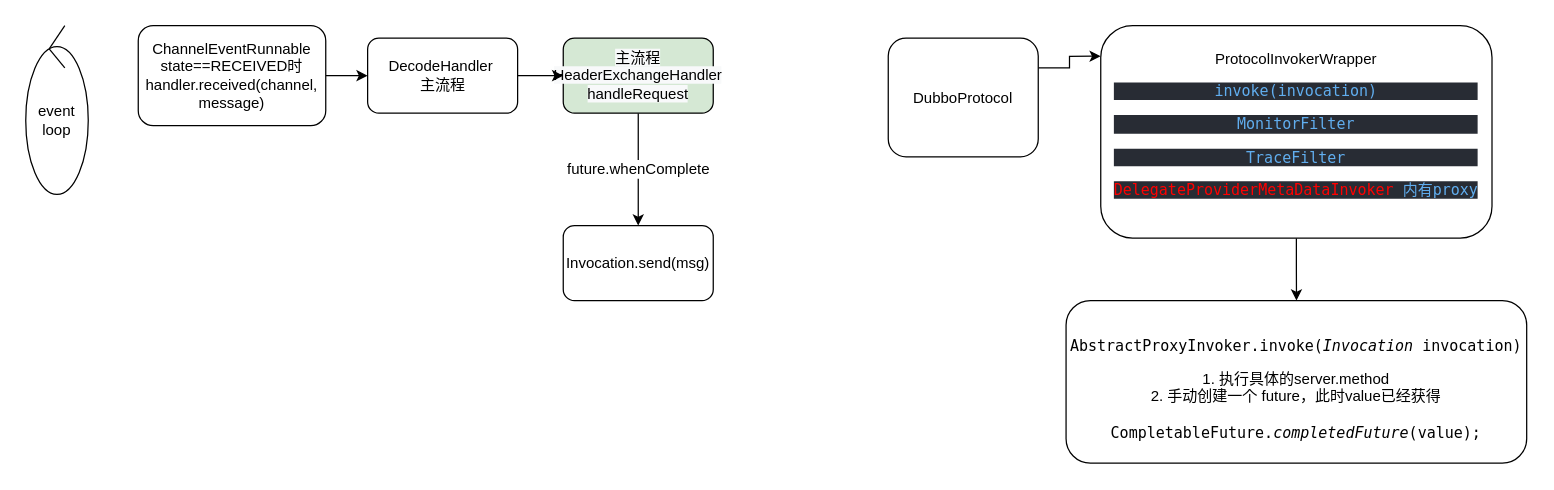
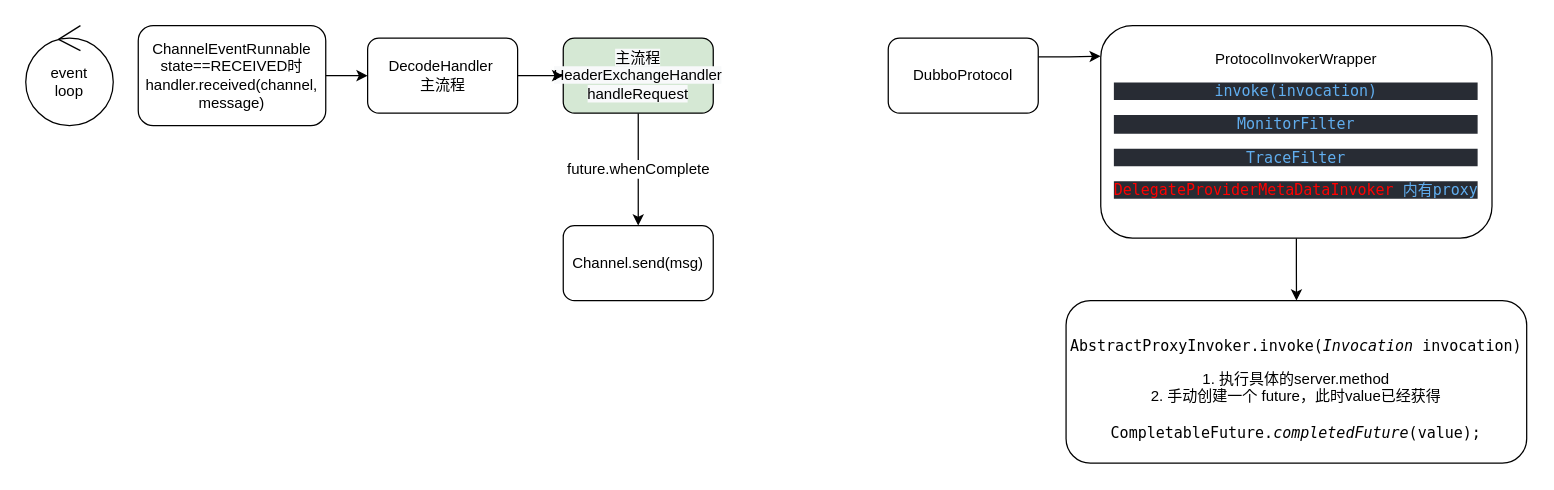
node "DubboProtocol": size 150x119 -> 150x75
node "event loop": size 63x169 -> 88x100
node "Invocation.send(msg)": label "Invocation.send(msg)" -> "Channel.send(msg)"
